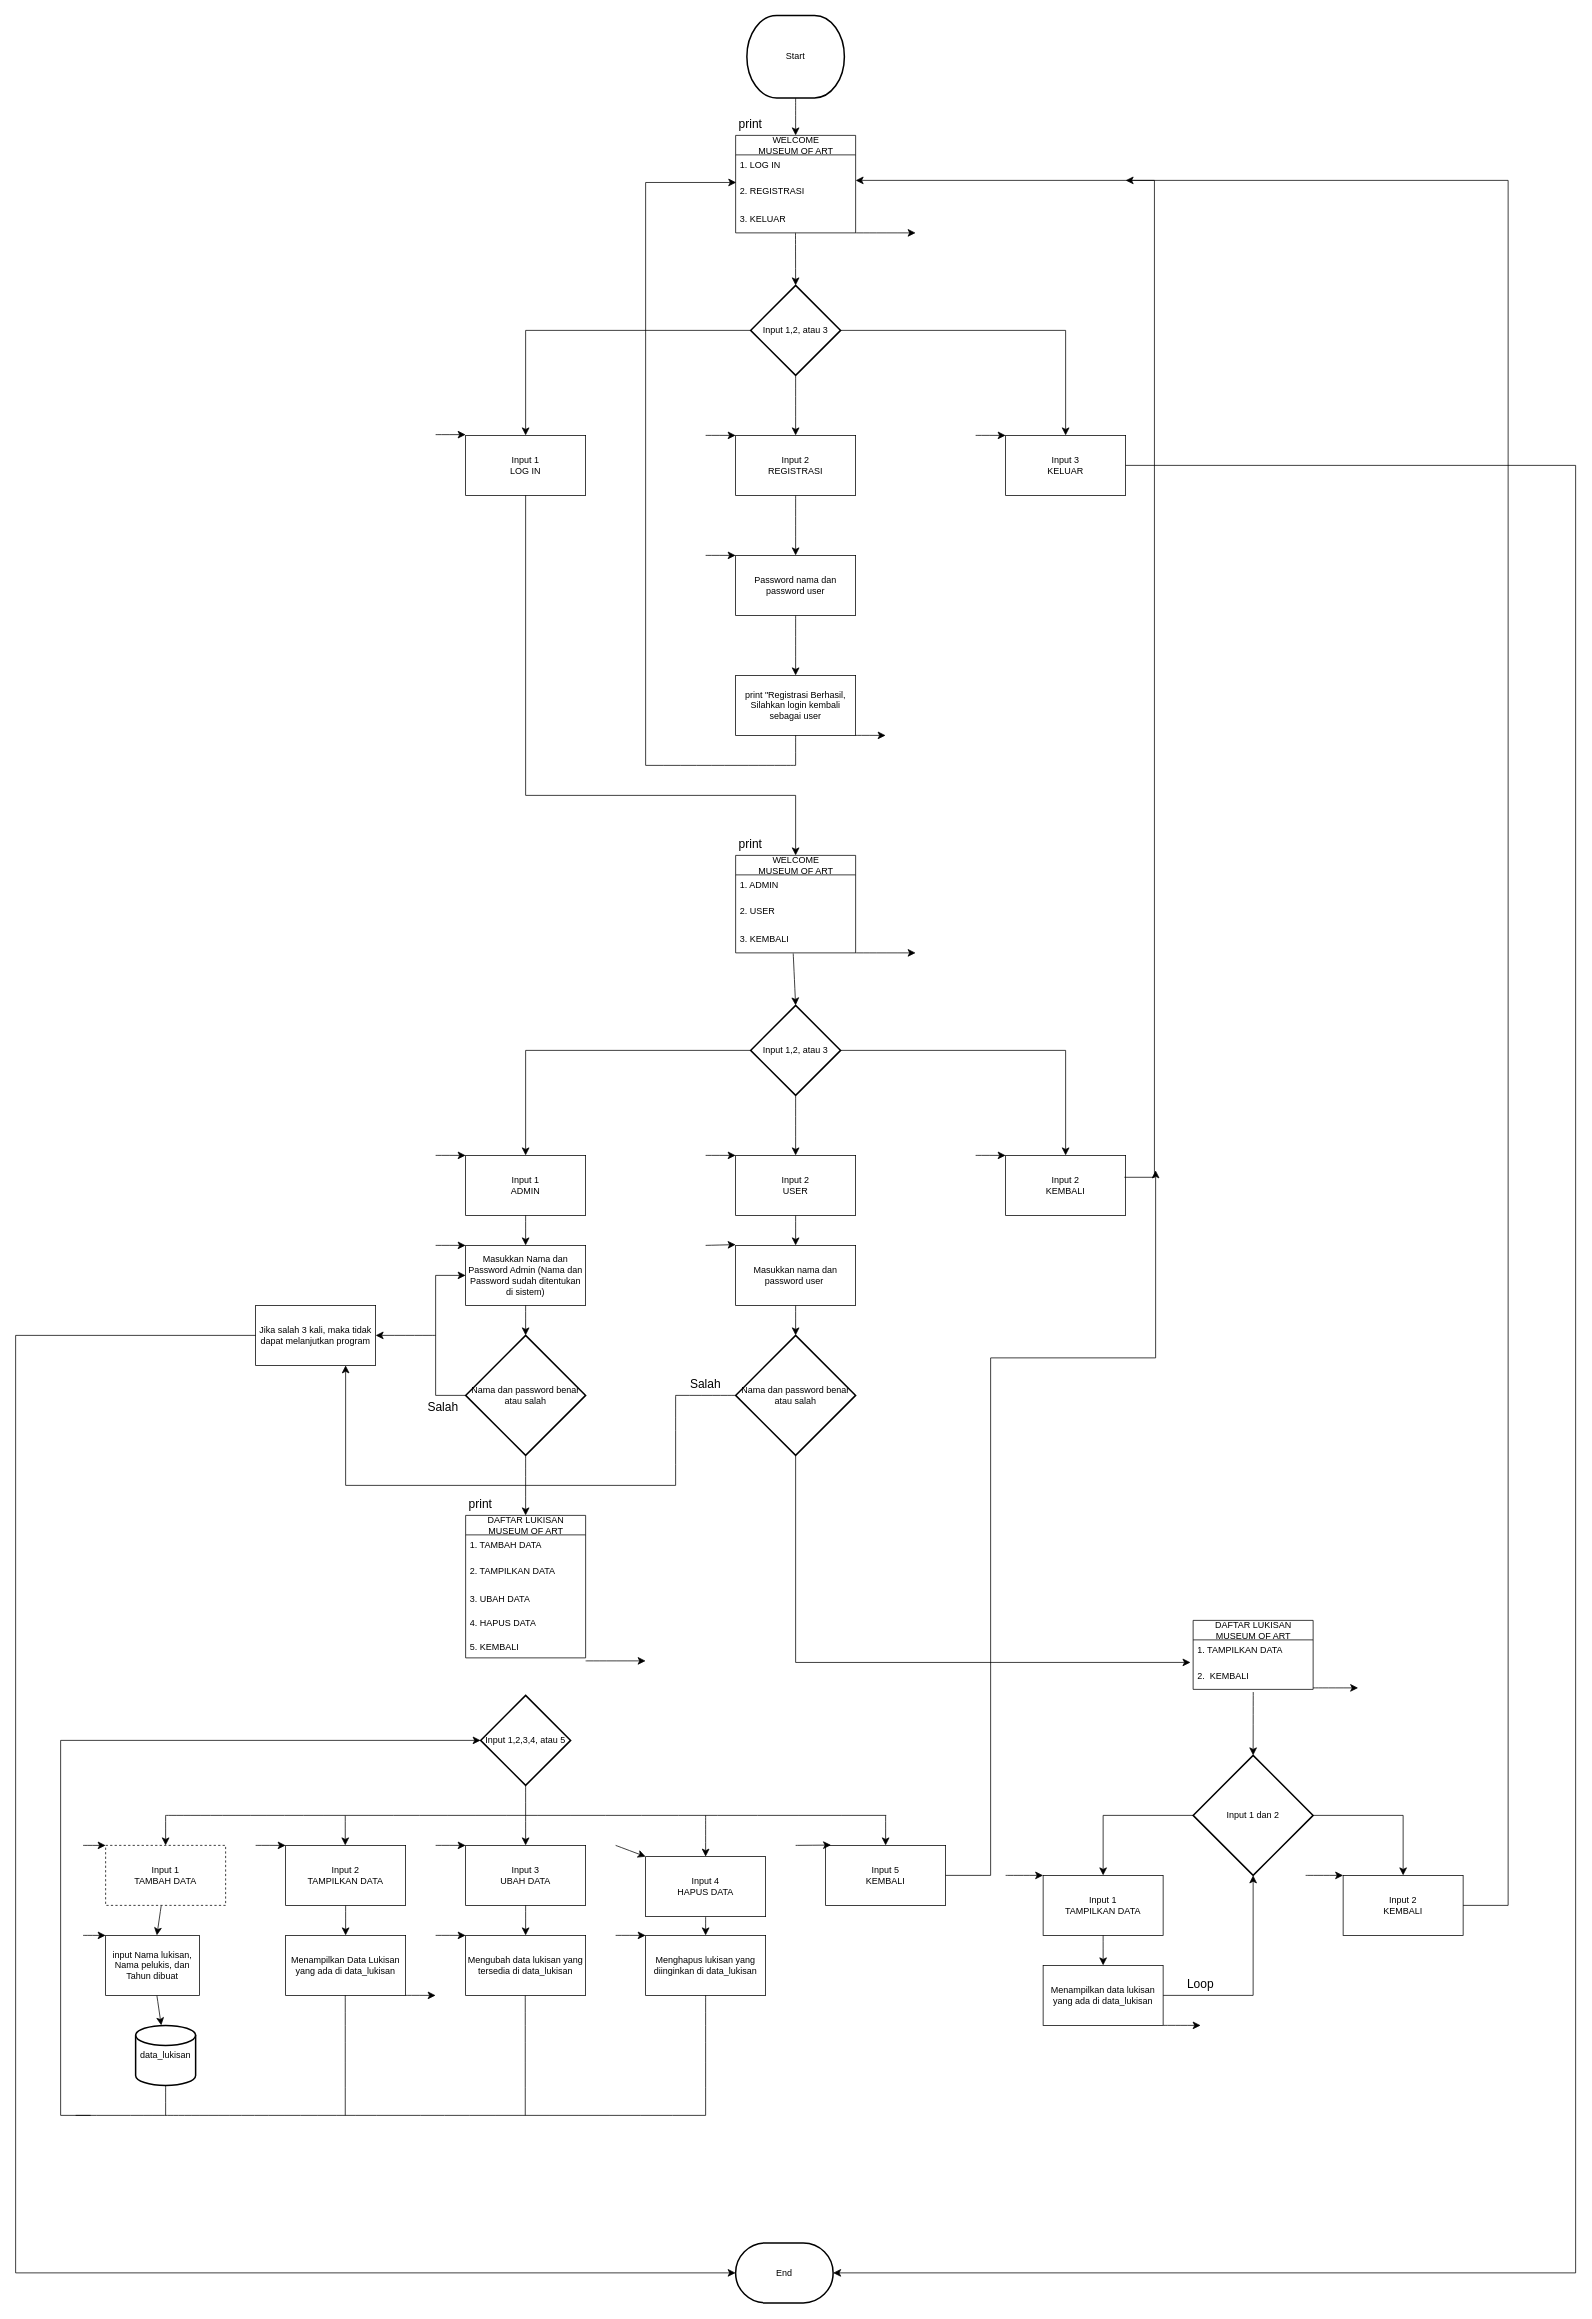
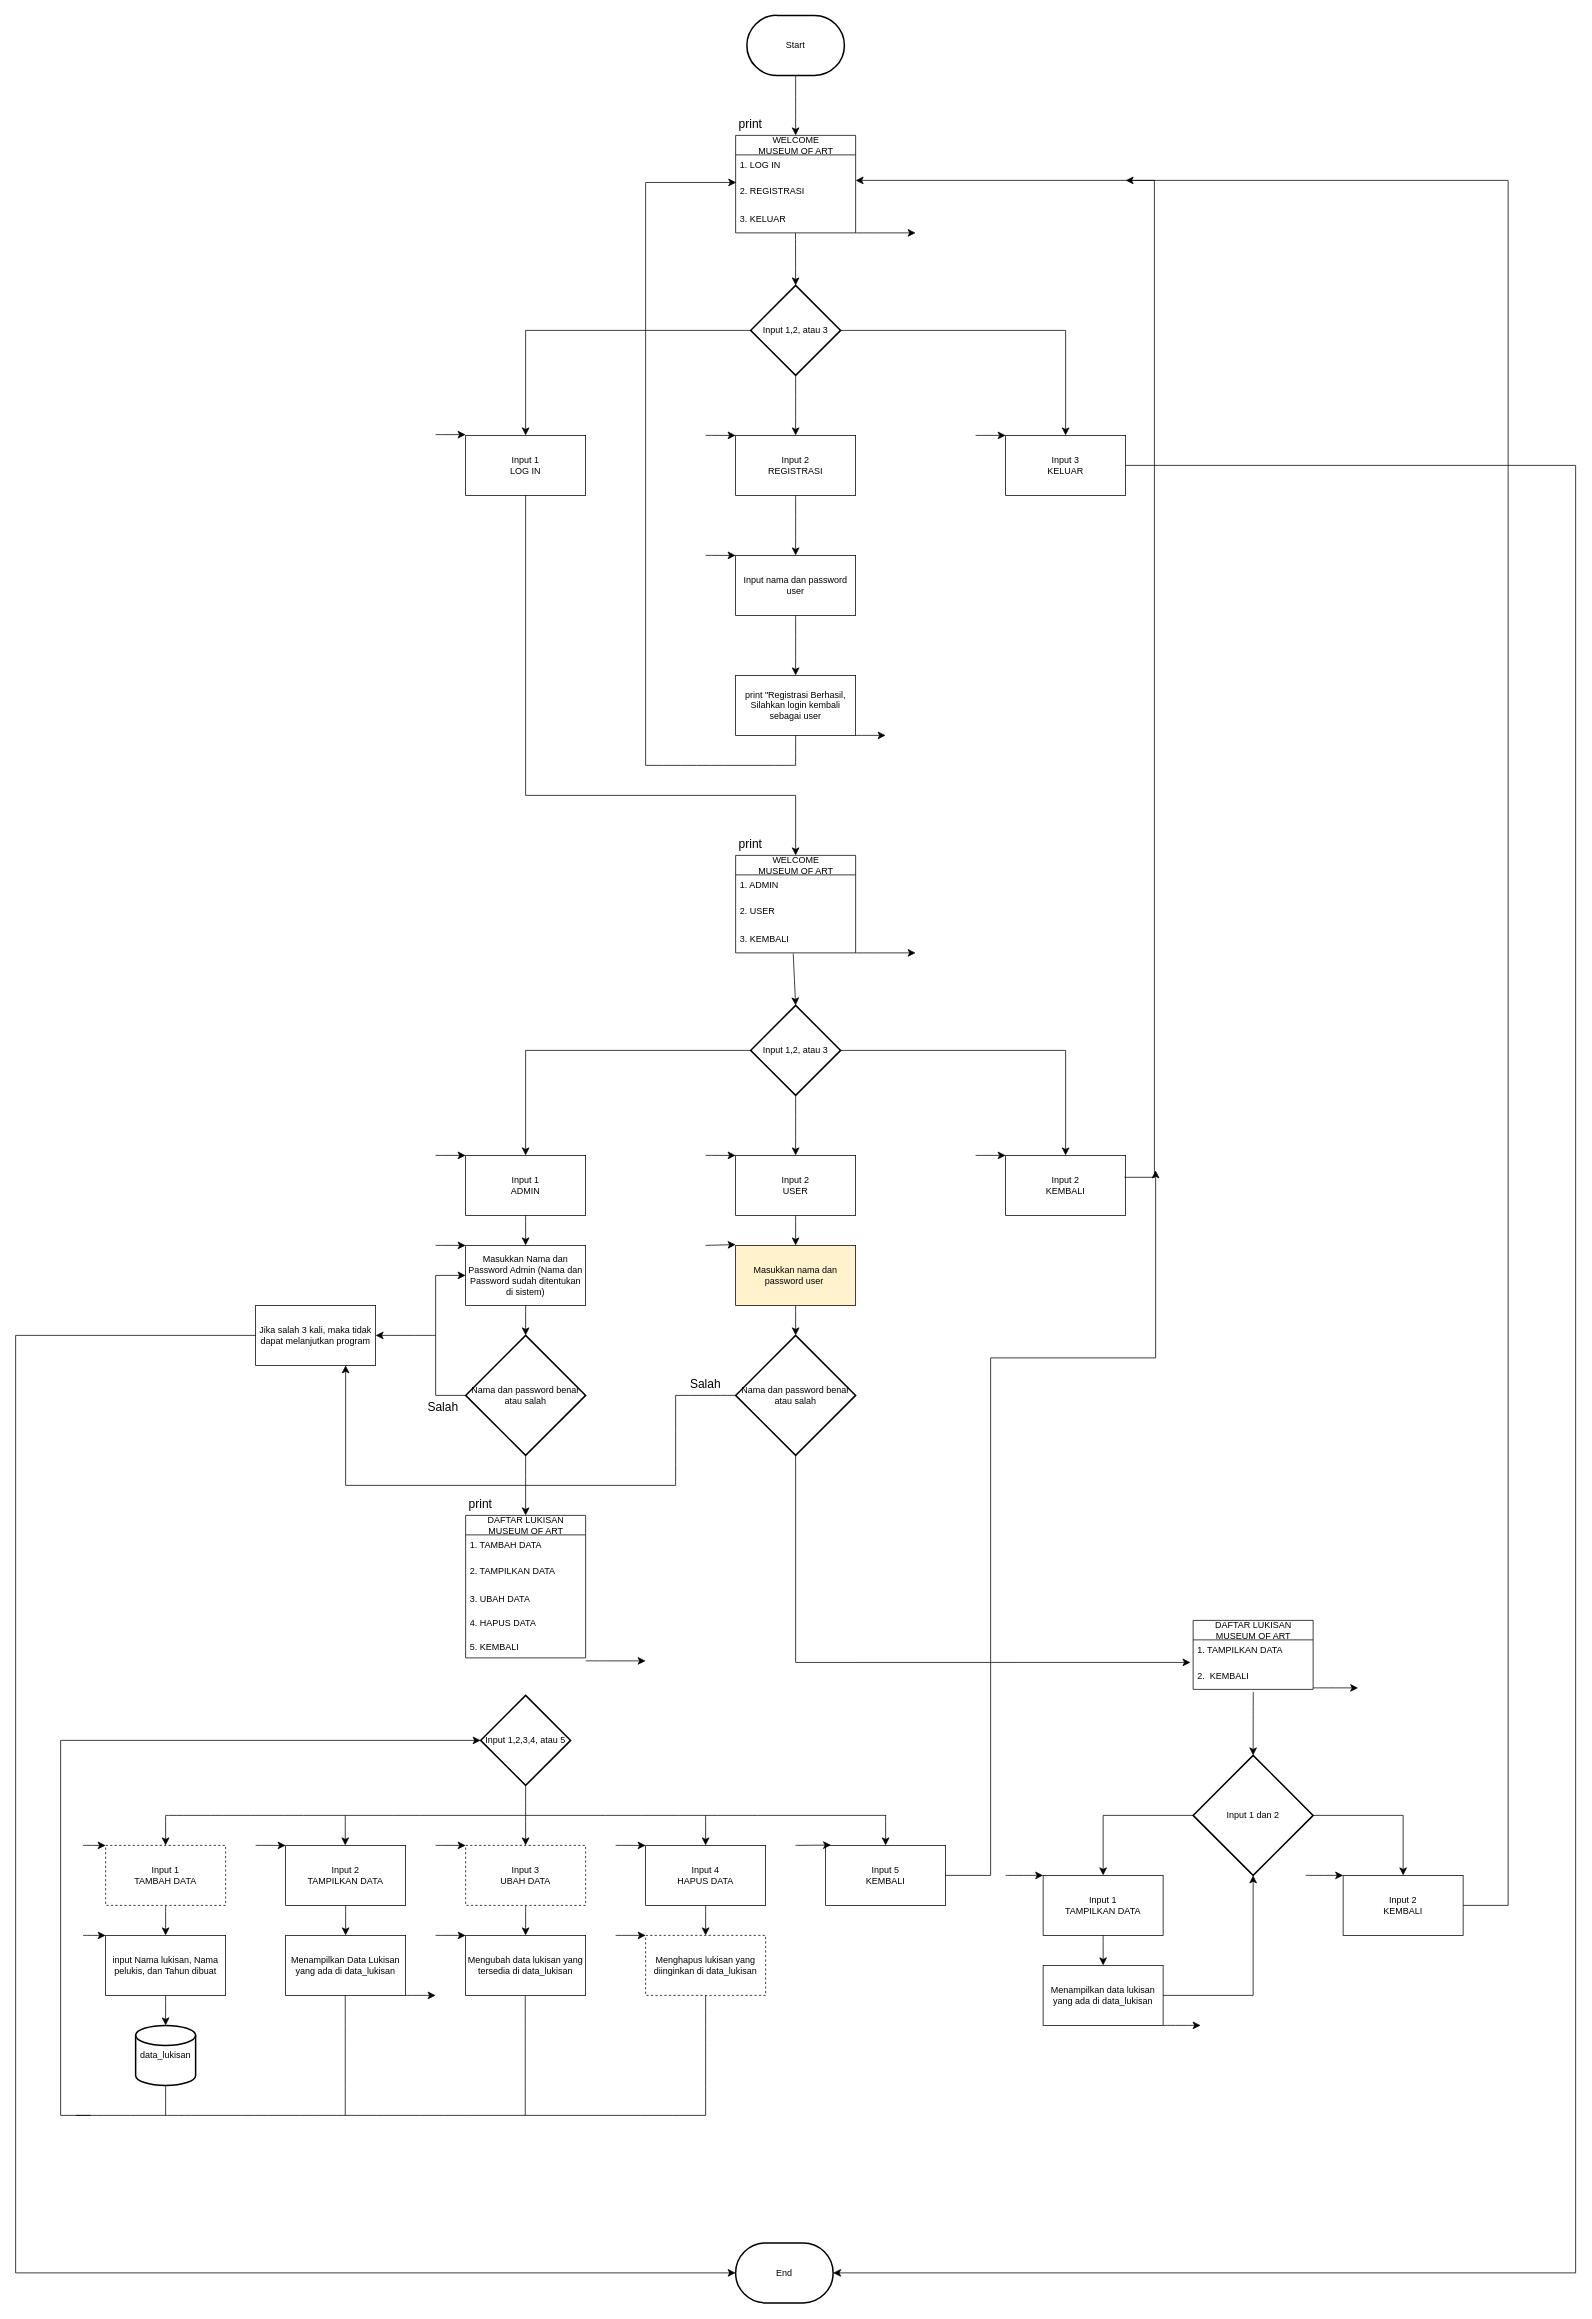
node "Start": size 98x83 -> 98x60
node "Password nama dan password user": label "Password nama dan password user" -> "Input nama dan password user"
node "Masukkan nama dan password user": fillcolor #ffffff -> #fff2cc
node "Input 3 UBAH DATA": style solid -> dashed
node "Input 4 HAPUS DATA": moved (705, 1887) -> (705, 1875)
node "input Nama lukisan, Nama pelukis, dan Tahun dibuat": size 94x60 -> 120x60
node "Menghapus lukisan yang diinginkan di data_lukisan": style solid -> dashed
node "Loop": removed
